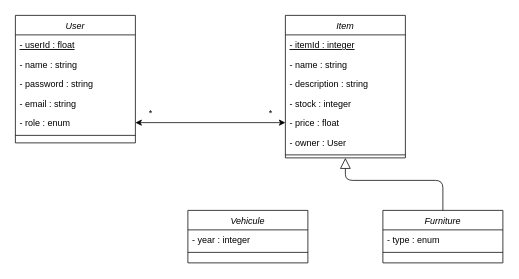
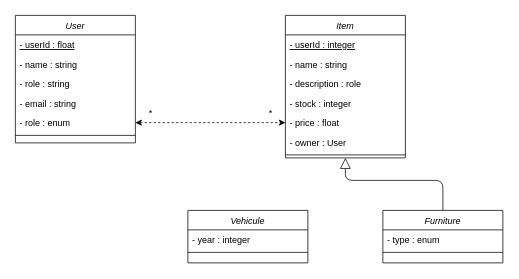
node "- itemId : integer": label "- itemId : integer" -> "- userId : integer"
node "- password : string": label "- password : string" -> "- role : string"
node "- description : string": label "- description : string" -> "- description : role"
edge "- role : enum" -- "- price : float": style solid -> dashed
